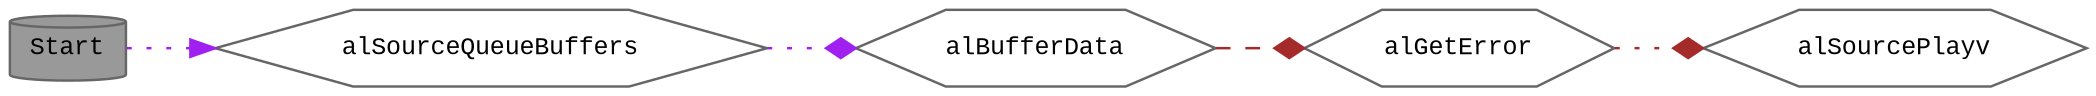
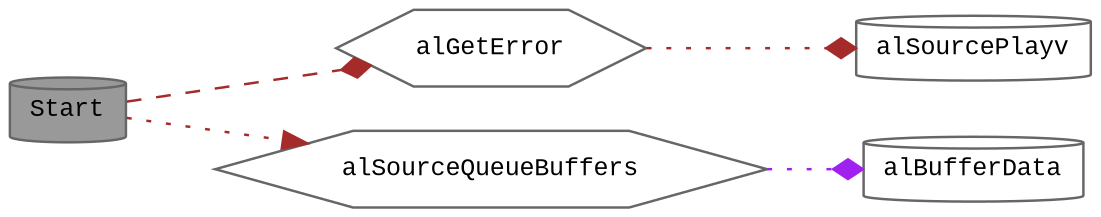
edge "Start" -> "alSourceQueueBuffers": color purple -> brown
node "alBufferData": shape hexagon -> cylinder
edge "alBufferData" -> "alGetError": now "Start" -> "alGetError"
node "alSourcePlayv": shape hexagon -> cylinder
